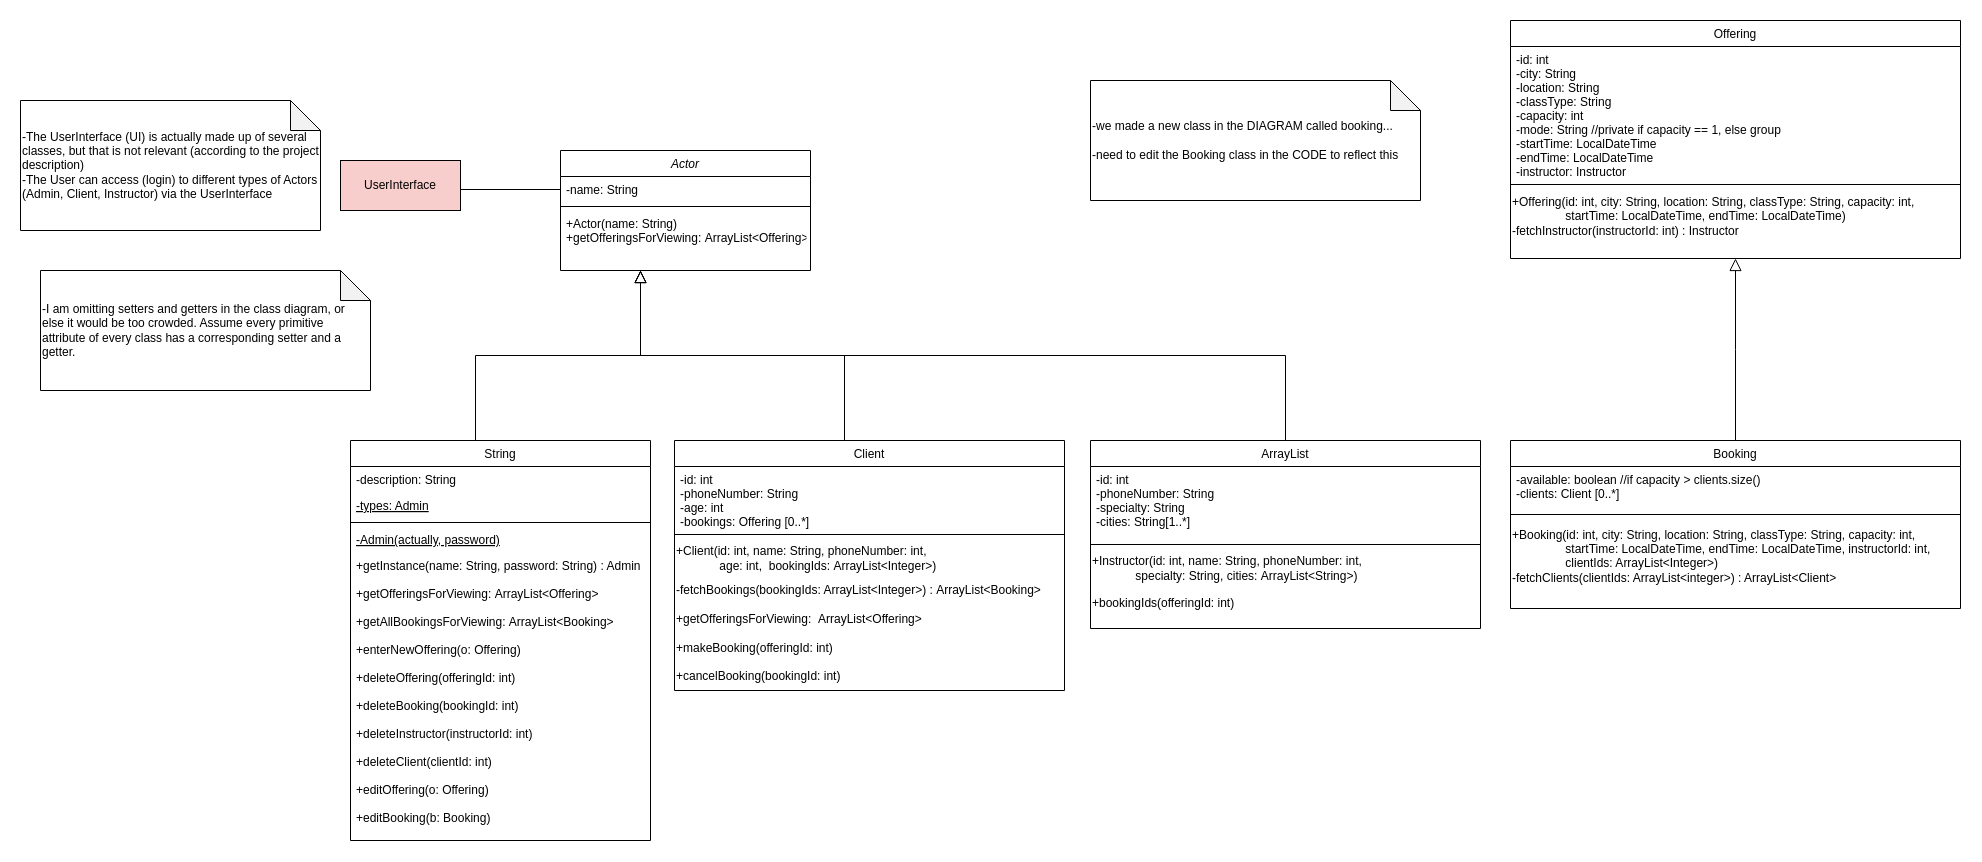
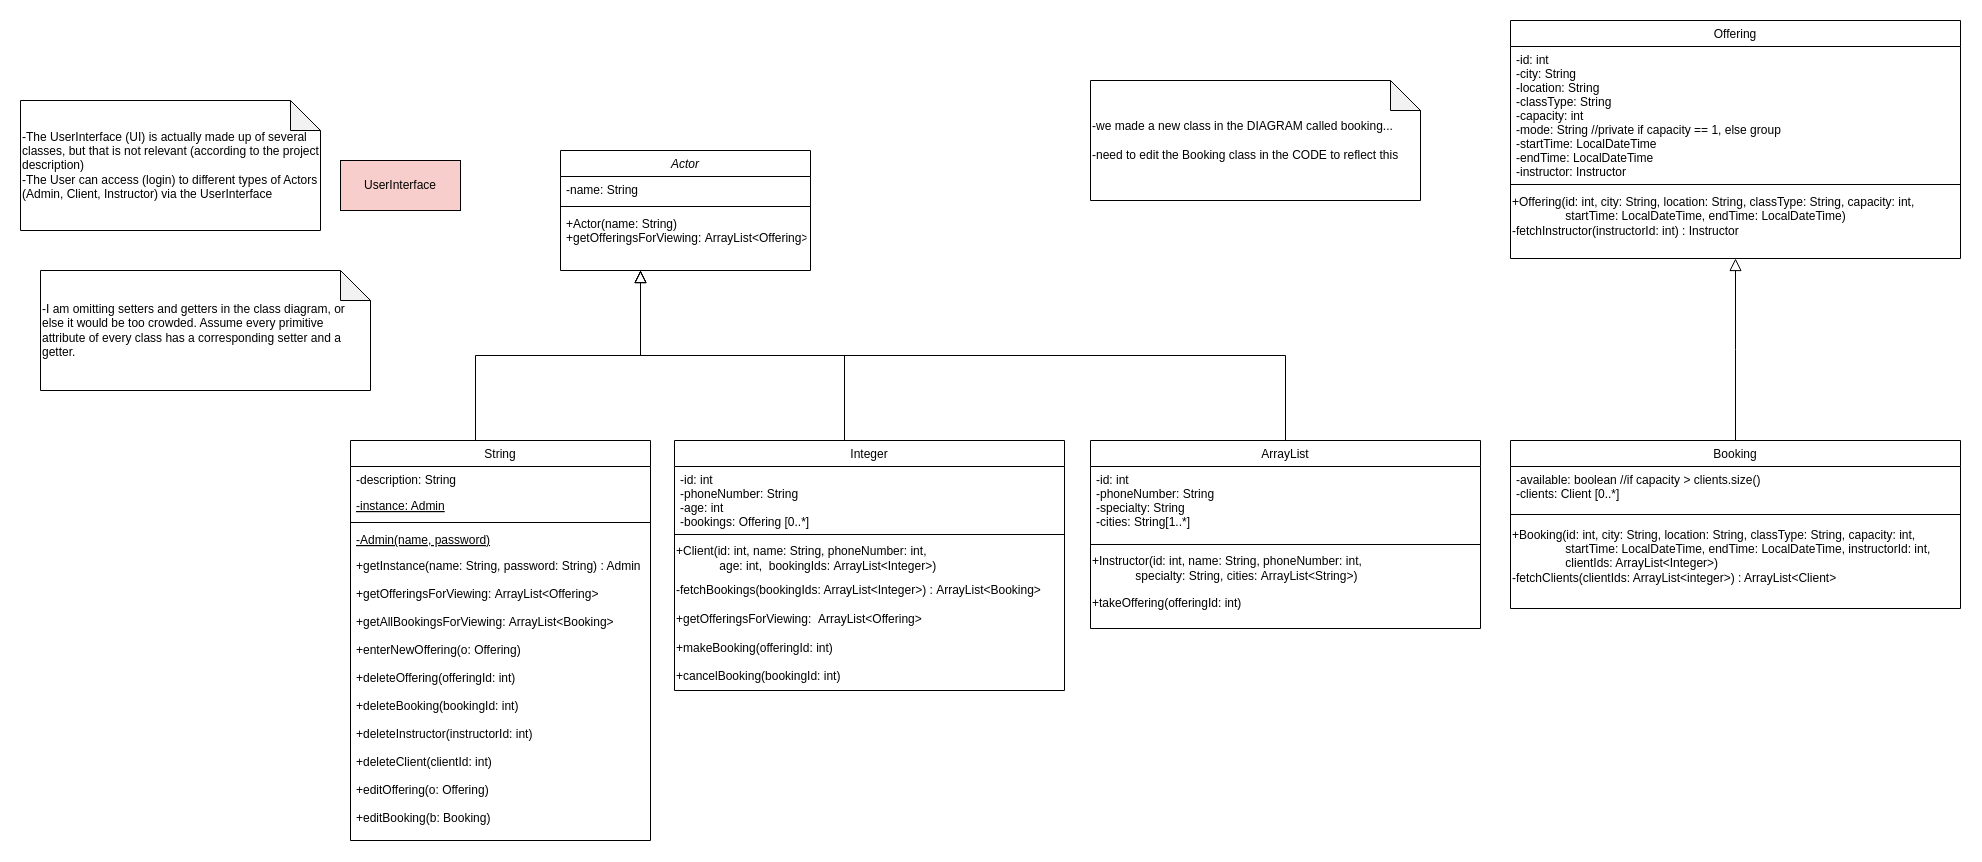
edge "UserInterface" -- "-name: String": removed
node "Client": label "Client" -> "Integer"
node "-types: Admin": label "-types: Admin" -> "-instance: Admin"
node "-Admin(actually, password)": label "-Admin(actually, password)" -> "-Admin(name, password)"
node "+bookingIds(offeringId: int)": label "+bookingIds(offeringId: int)" -> "+takeOffering(offeringId: int)"
